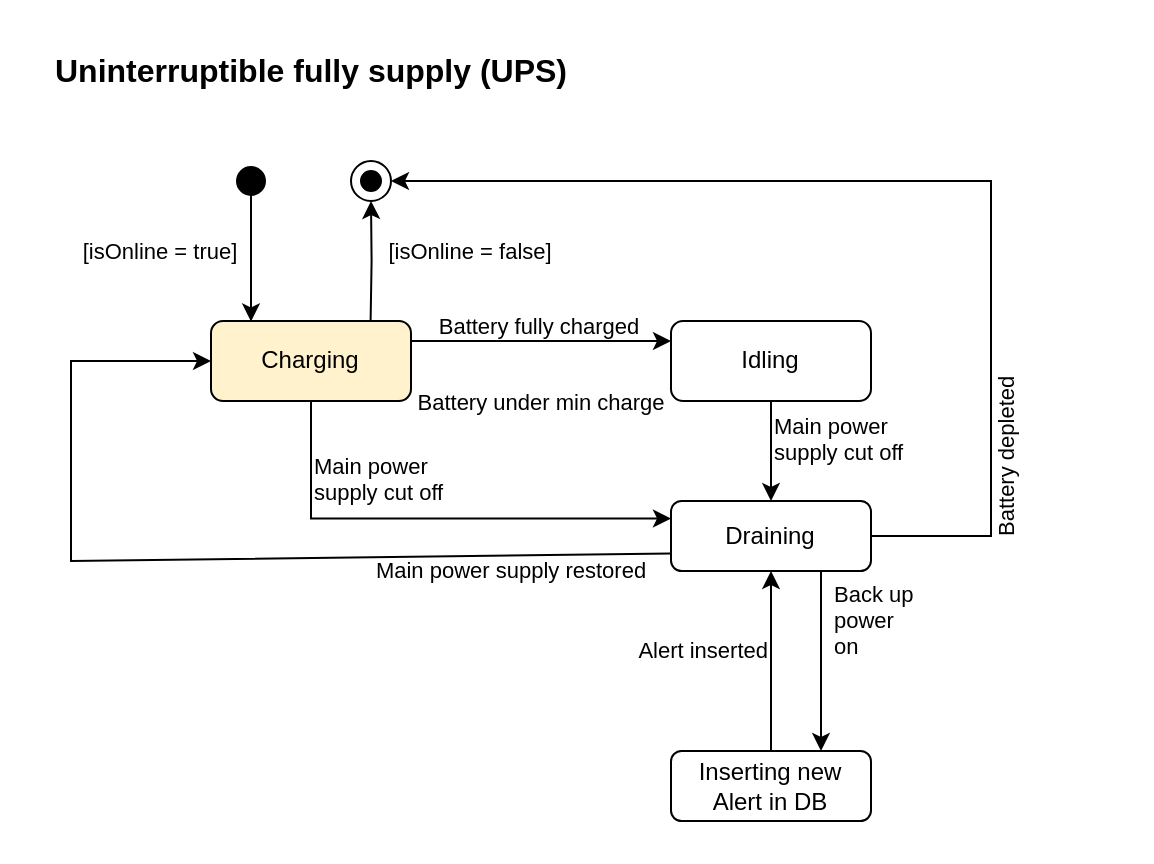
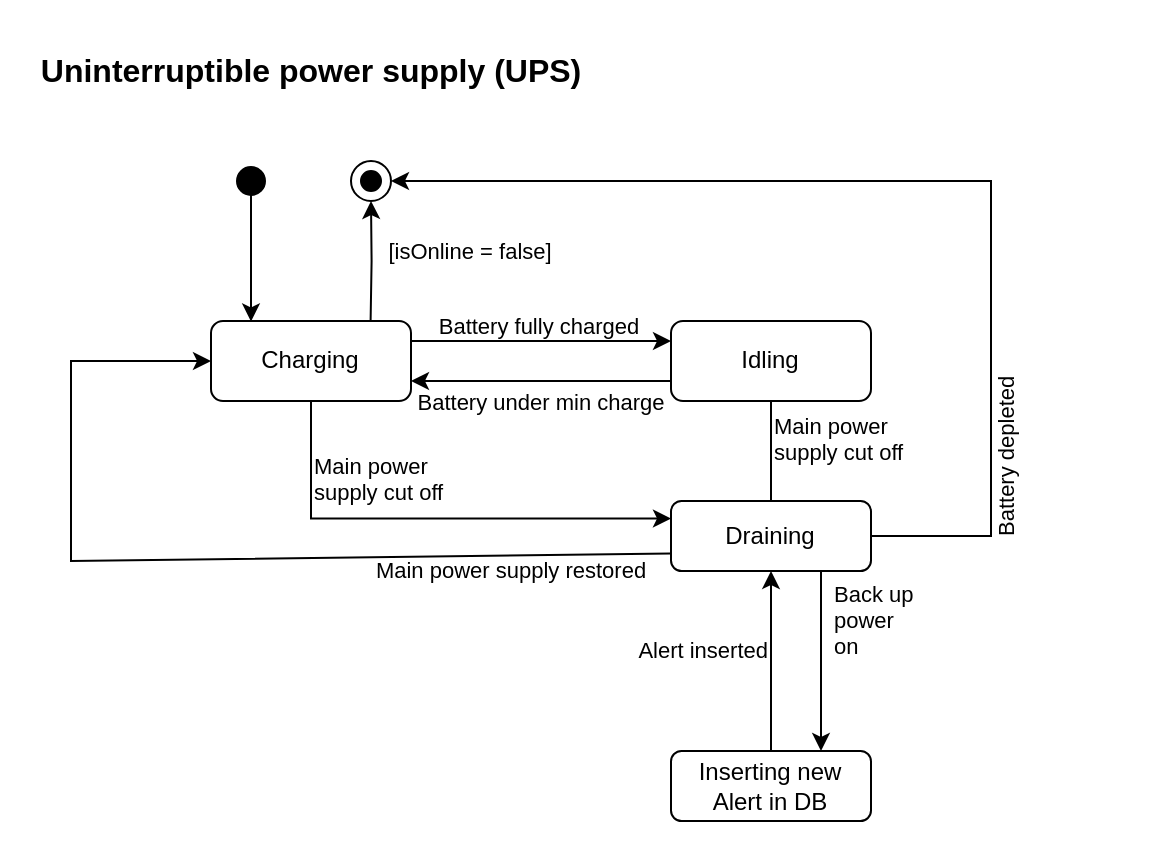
node "Uninterruptible fully supply (UPS)": label "Uninterruptible fully supply (UPS)" -> "Uninterruptible power supply (UPS)"
node "[isOnline = true]": removed
node "Charging": fillcolor #fff2cc -> #ffffff
edge "Idling" -> "Charging": added
edge "Idling" -> "Draining": arrowhead classic -> none
